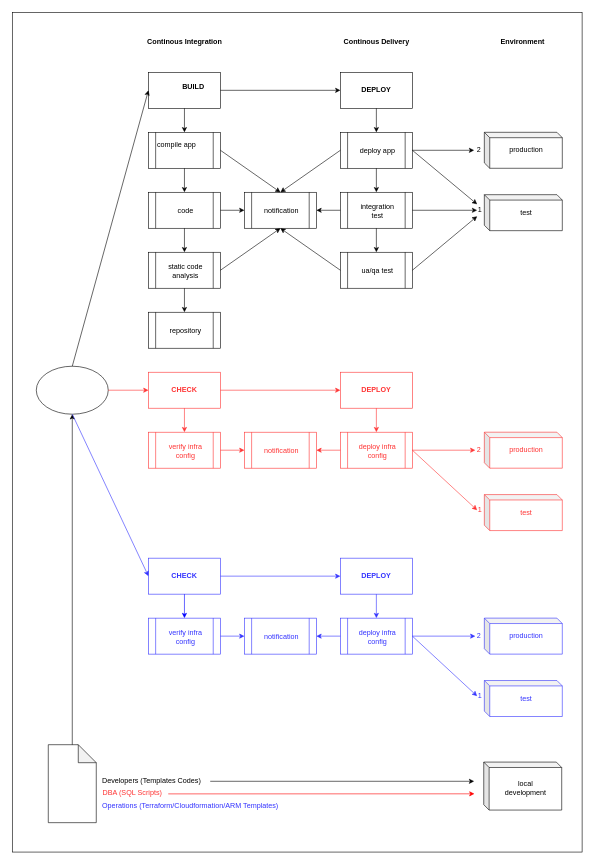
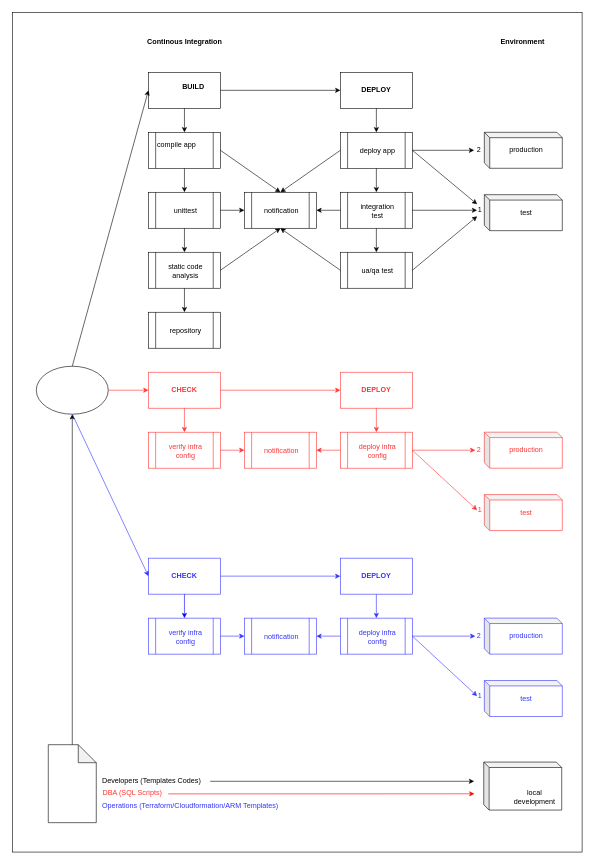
node "Continous Delivery": removed
node "code": label "code" -> "unittest"
node "local development": moved (526, 788) -> (535, 797)
